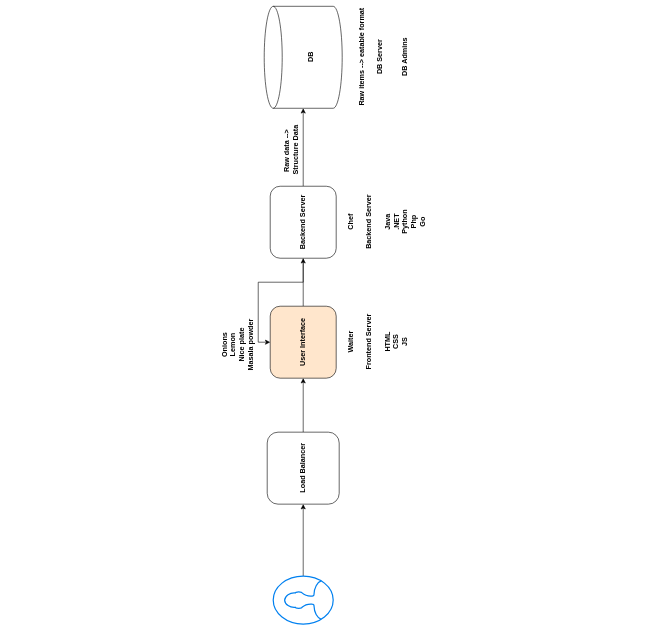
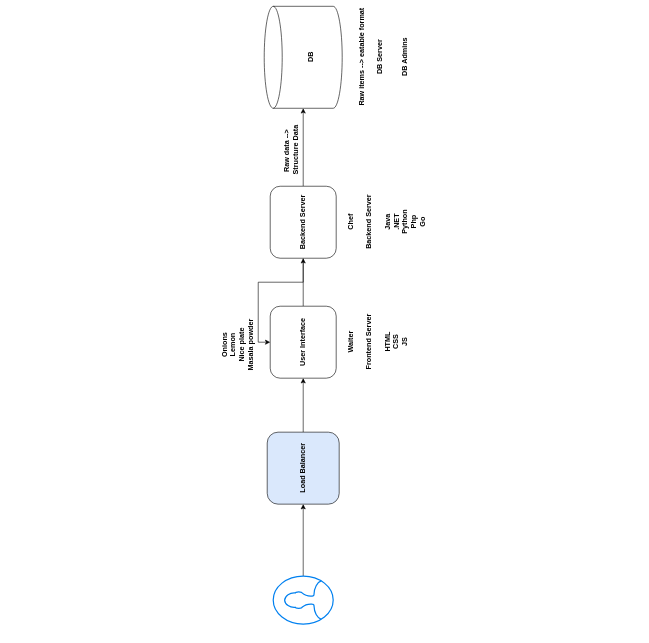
node "User Interface": fillcolor #ffe6cc -> #ffffff
node "Load Balancer": fillcolor #ffffff -> #dae8fc
